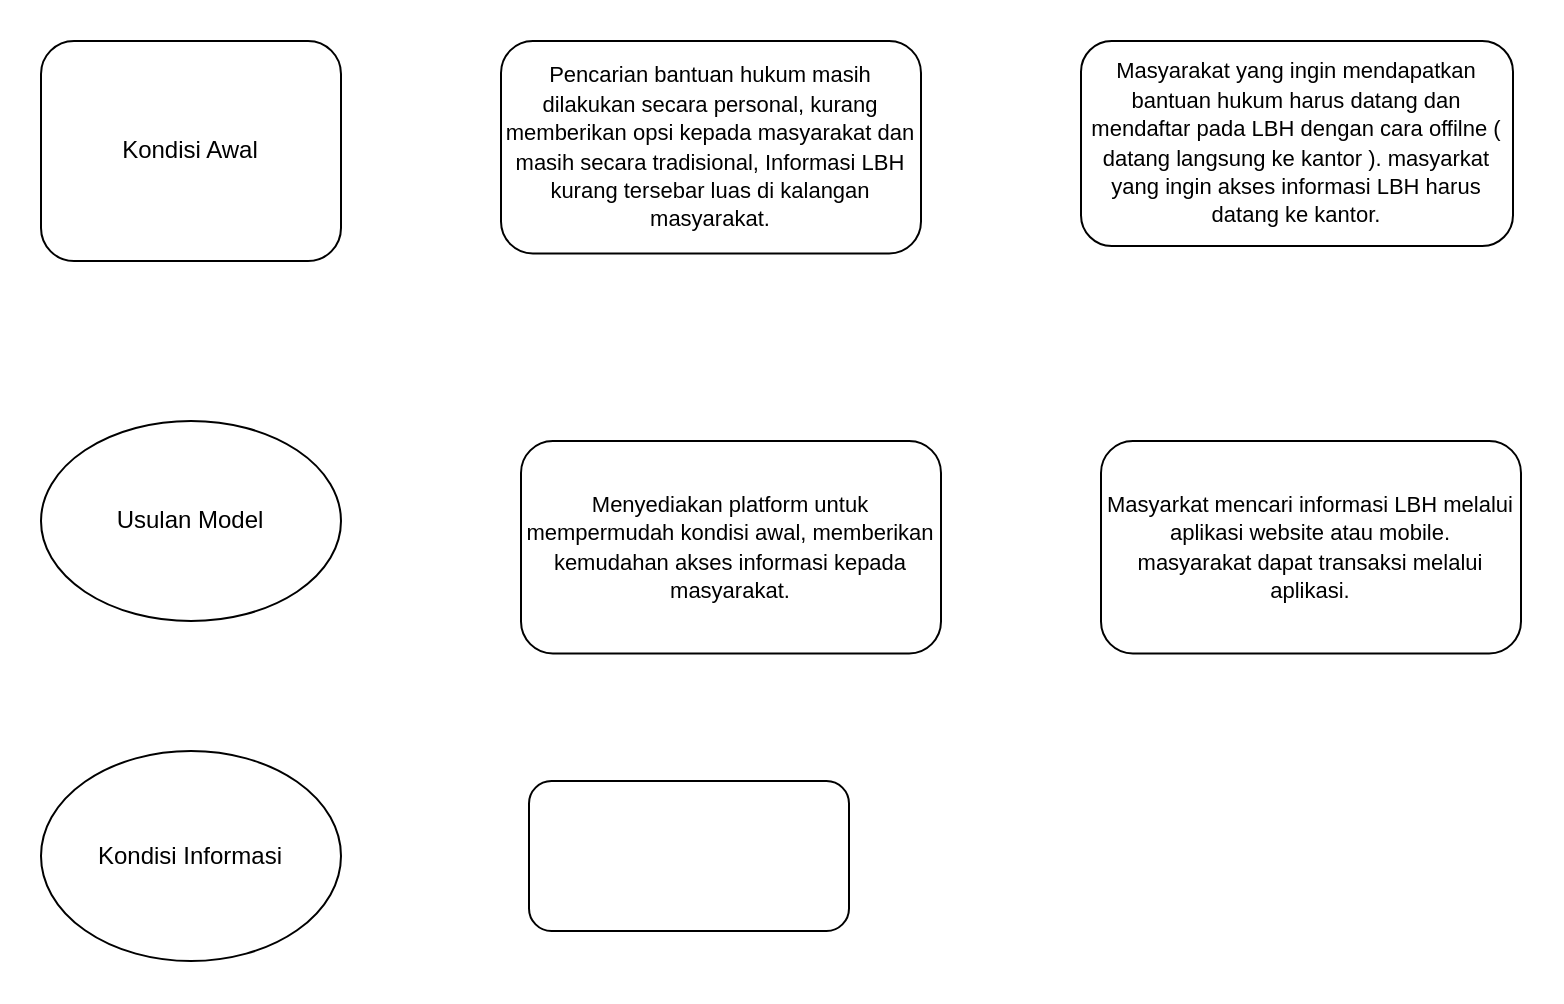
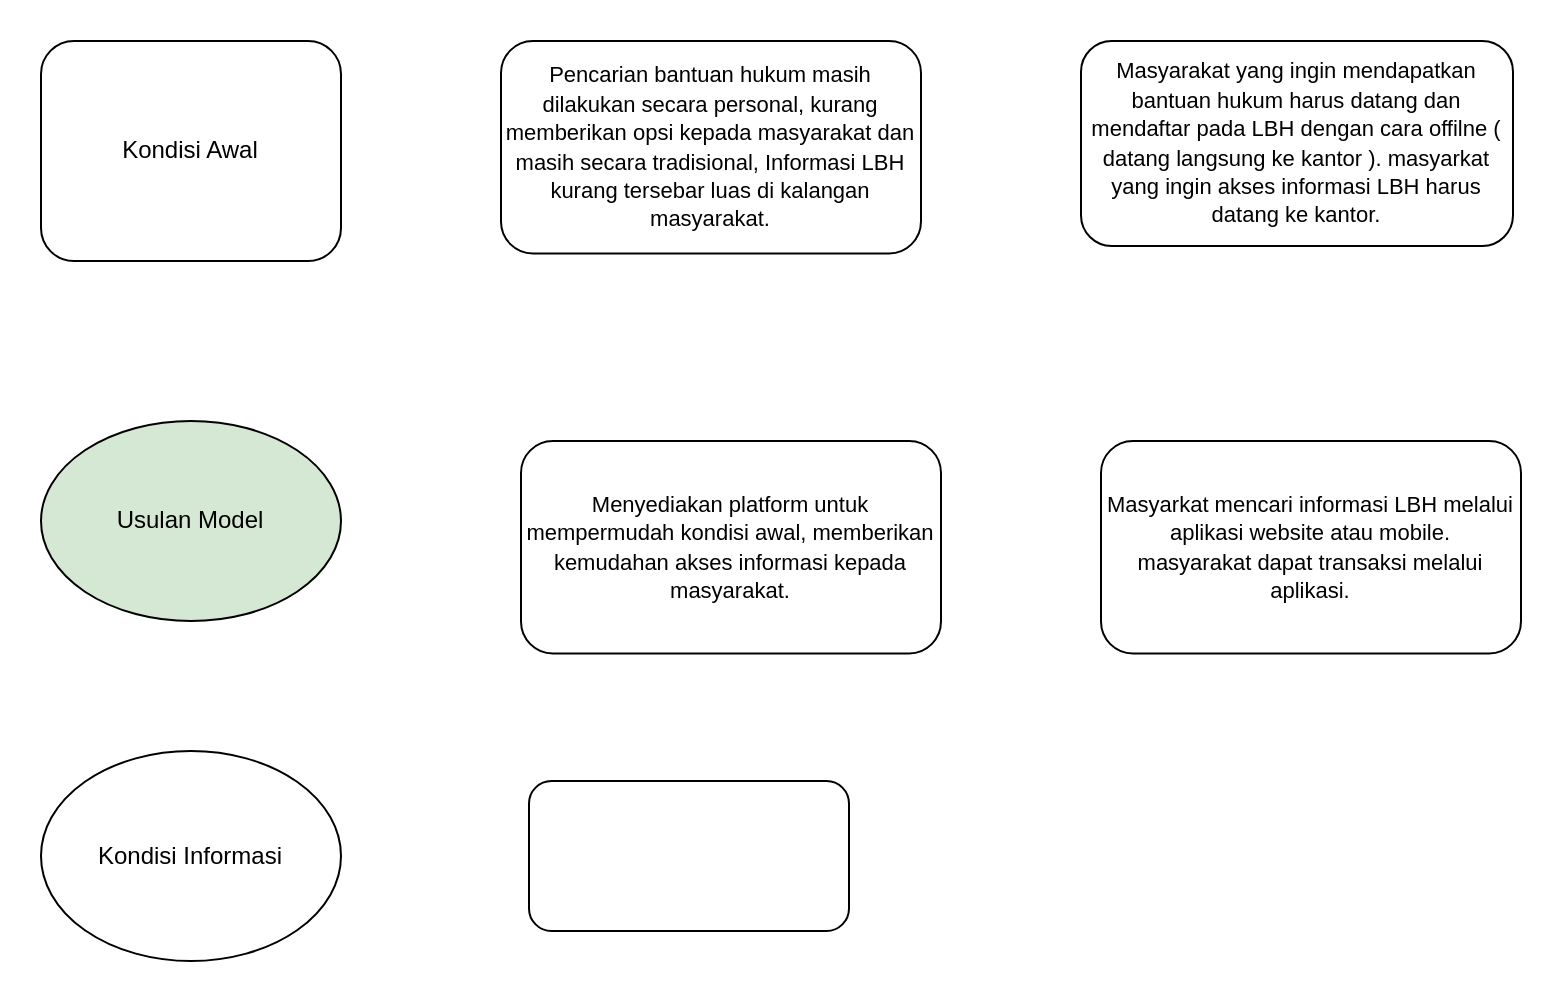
node "Usulan Model": fillcolor #ffffff -> #d5e8d4
